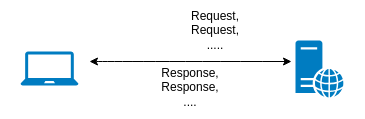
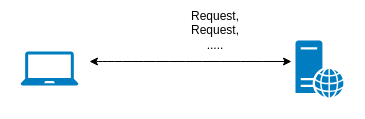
node "Response, Response, ....": removed
